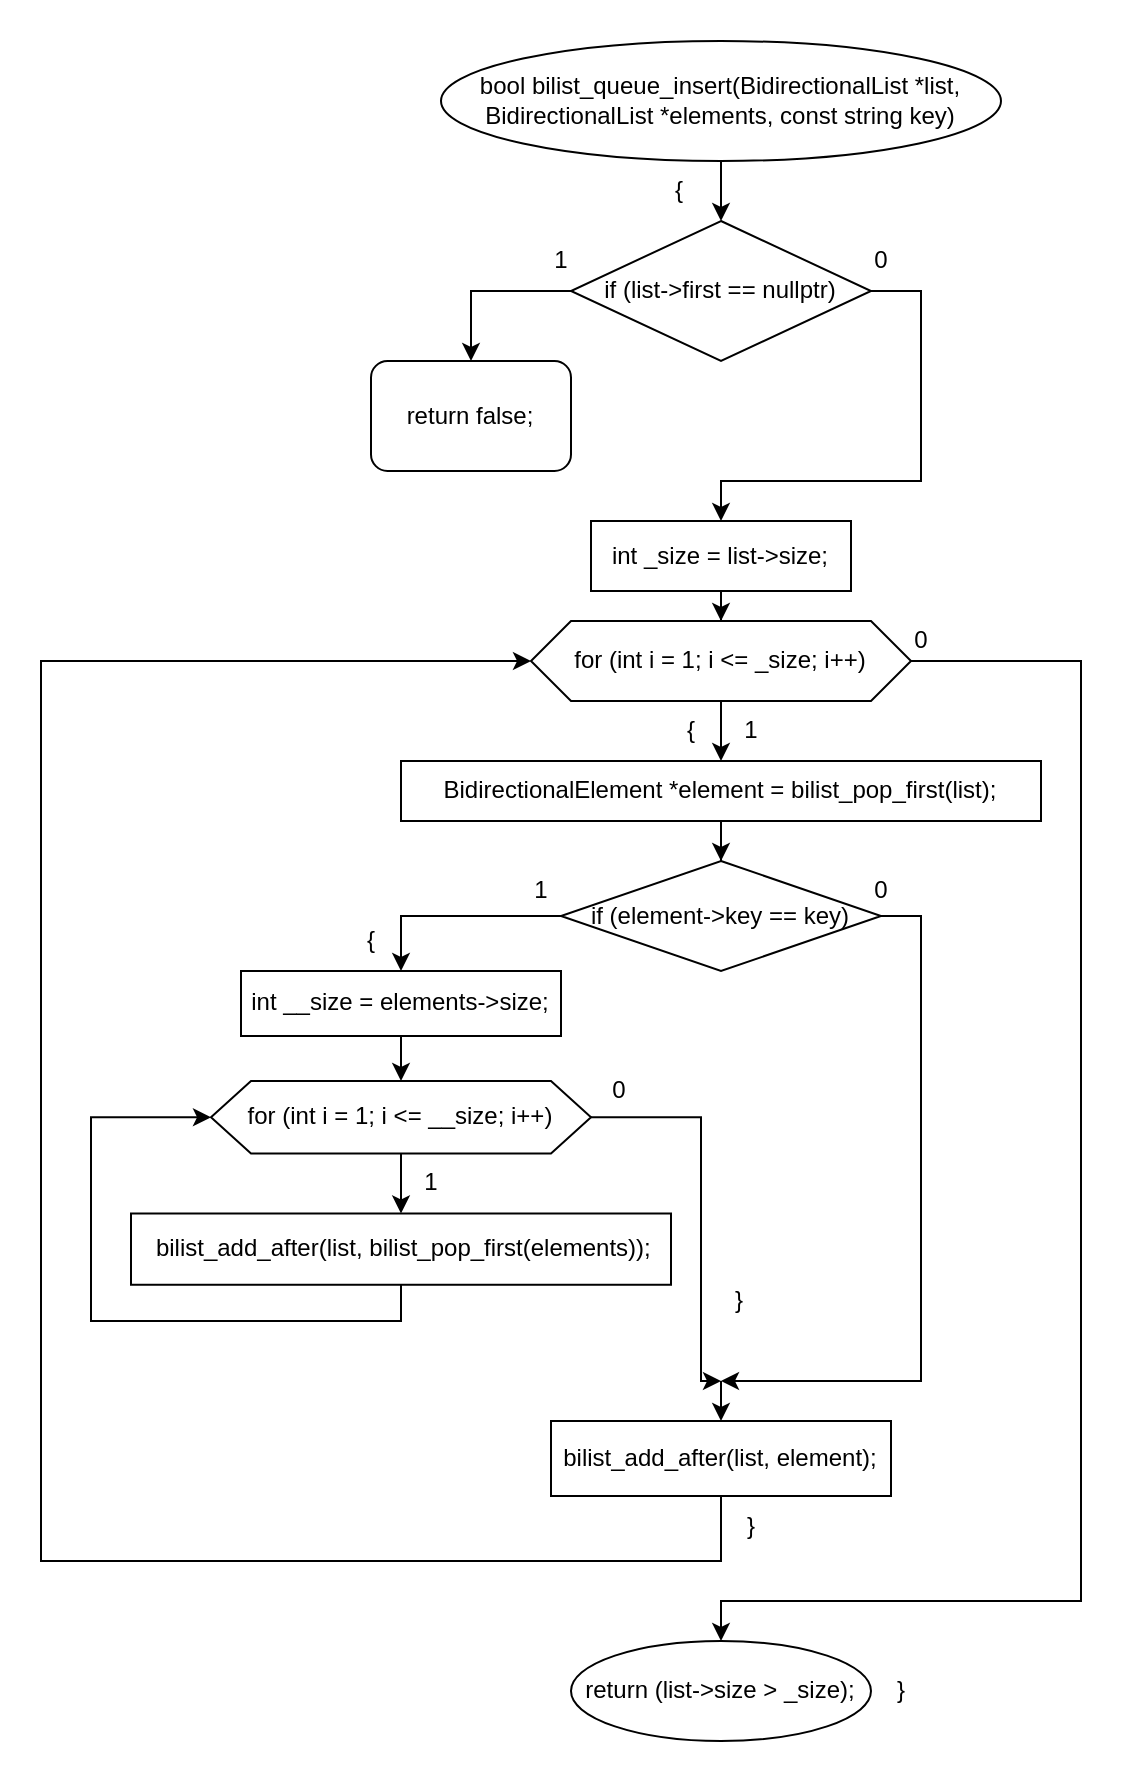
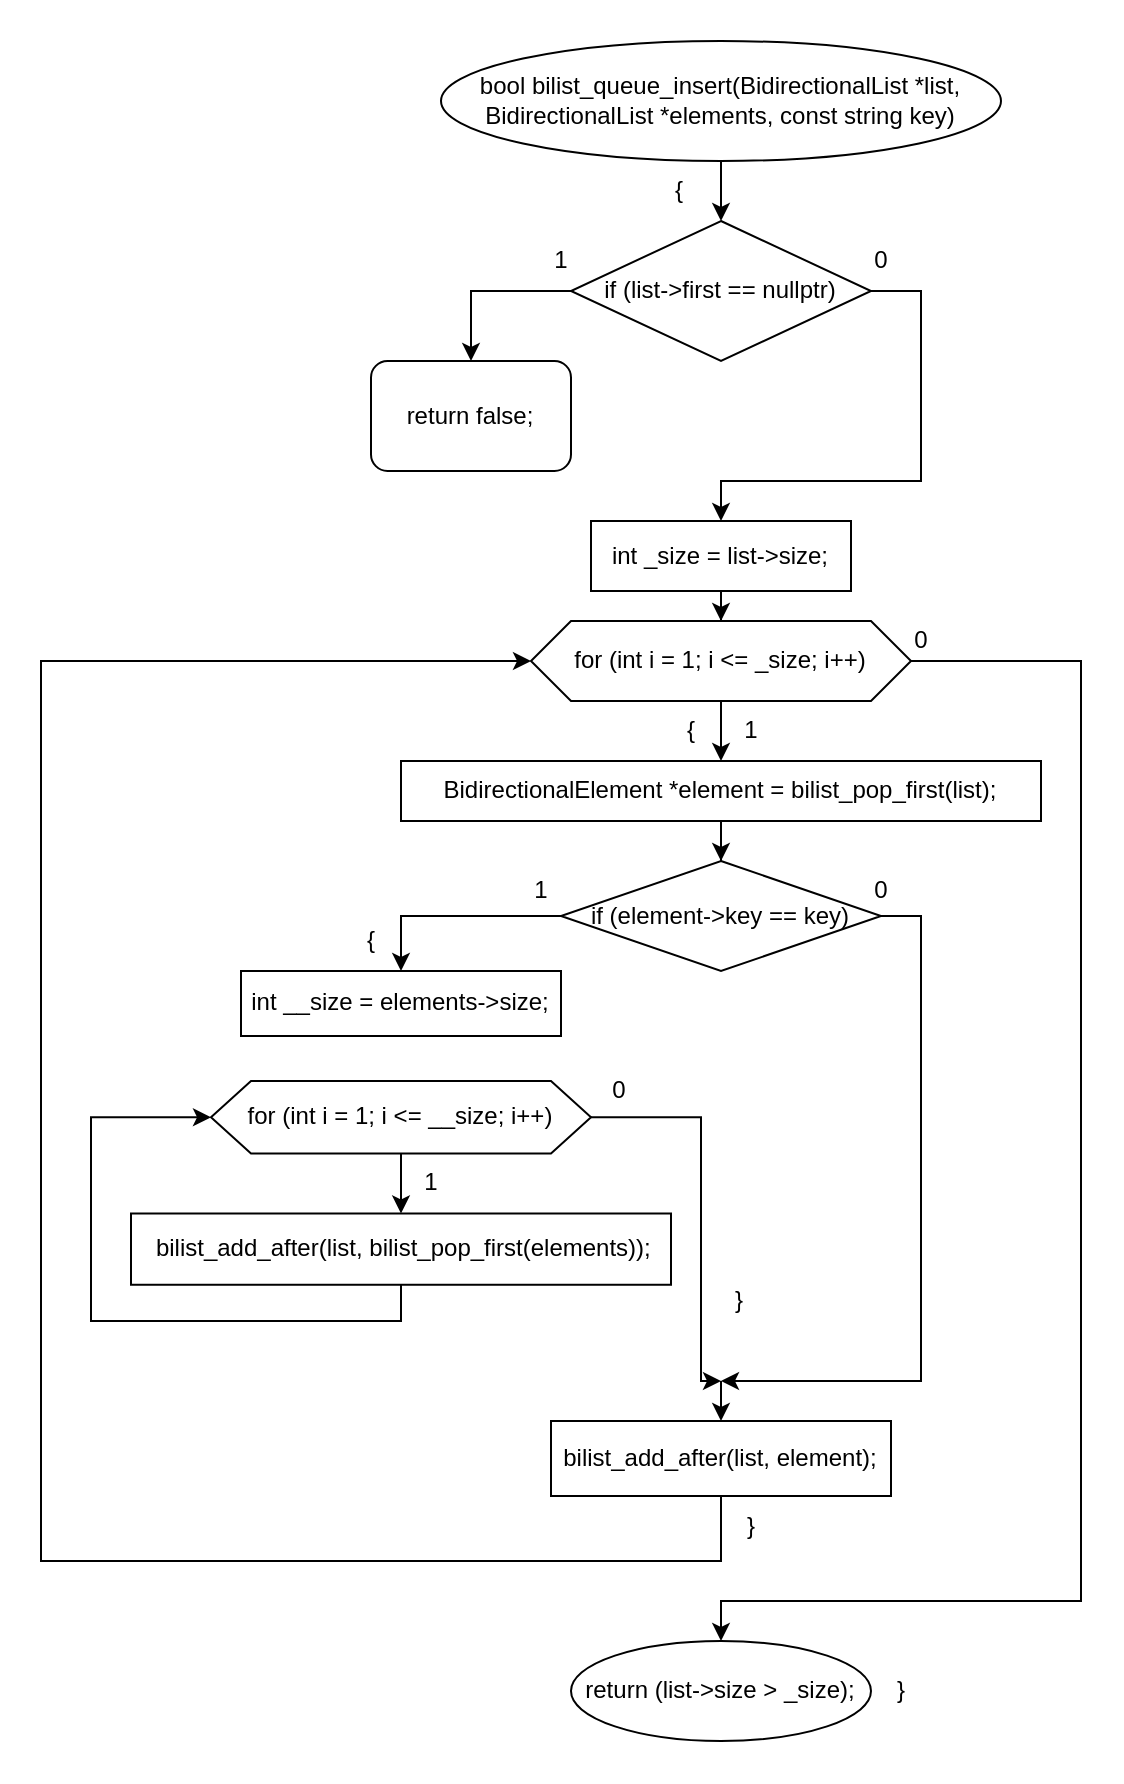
edge "int __size = elements->size;" -> "for (int i = 1; i <= __size; i++)": removed
